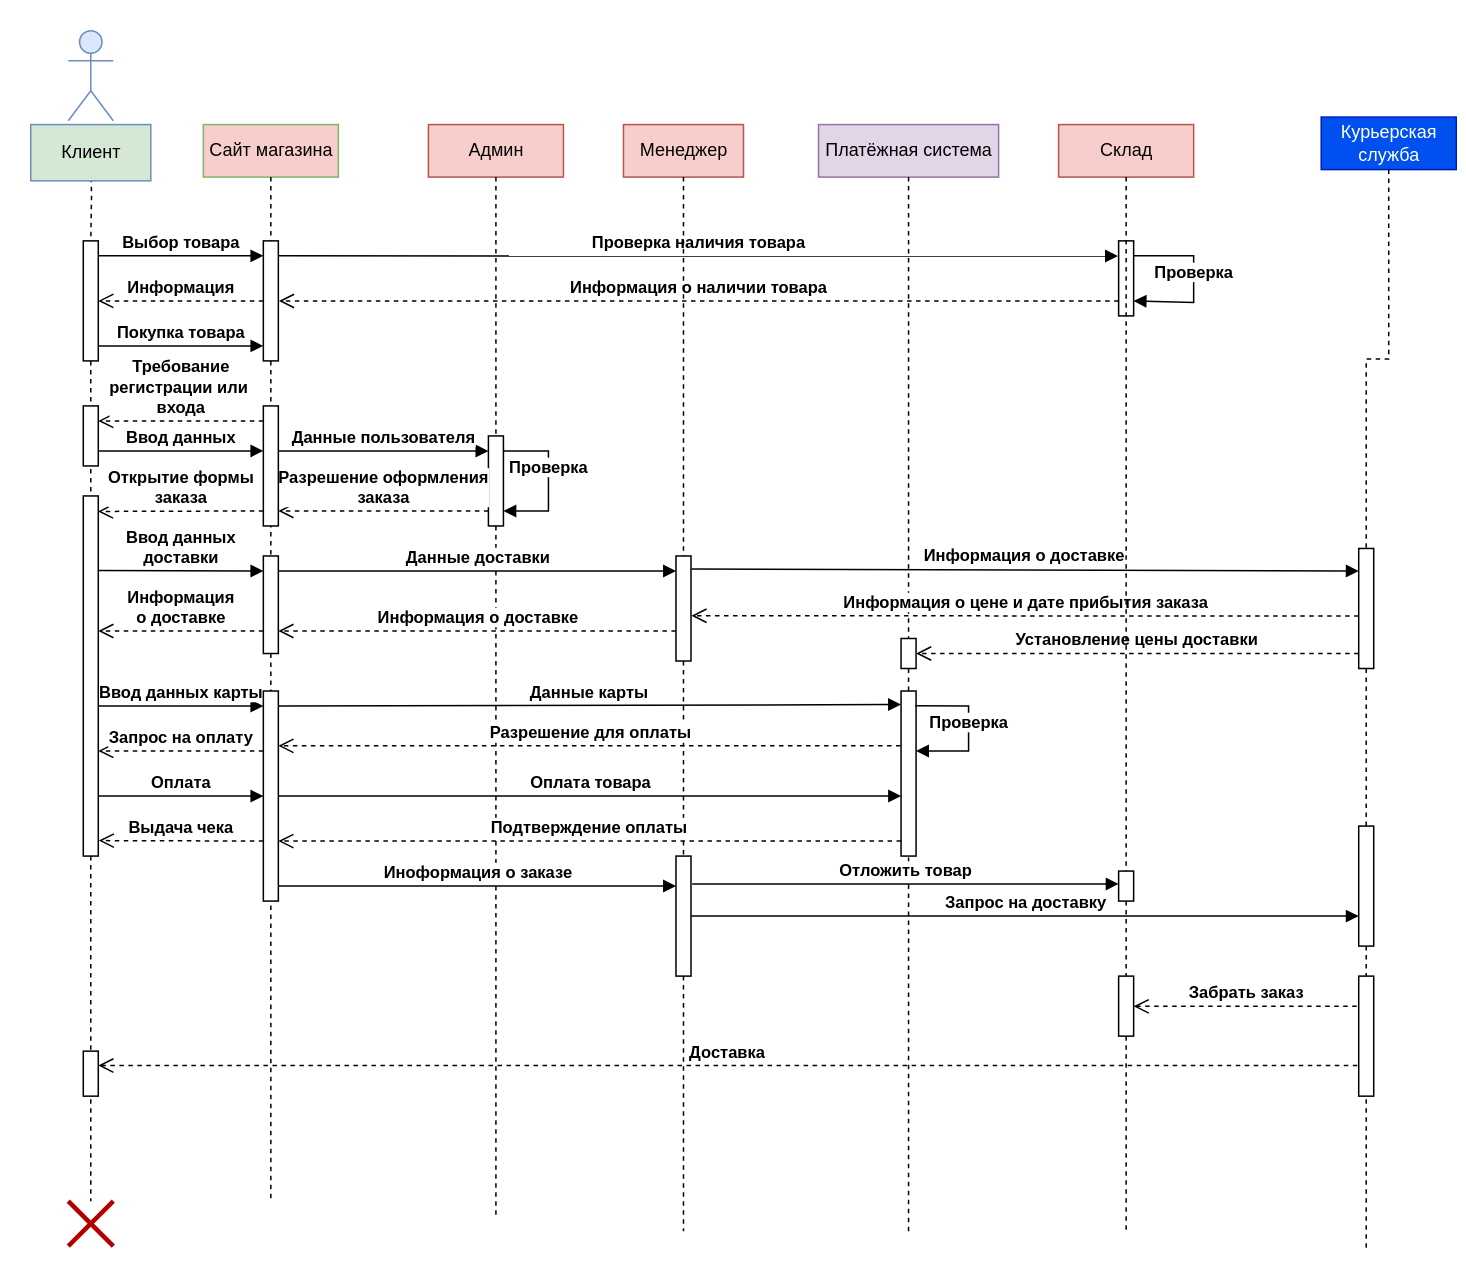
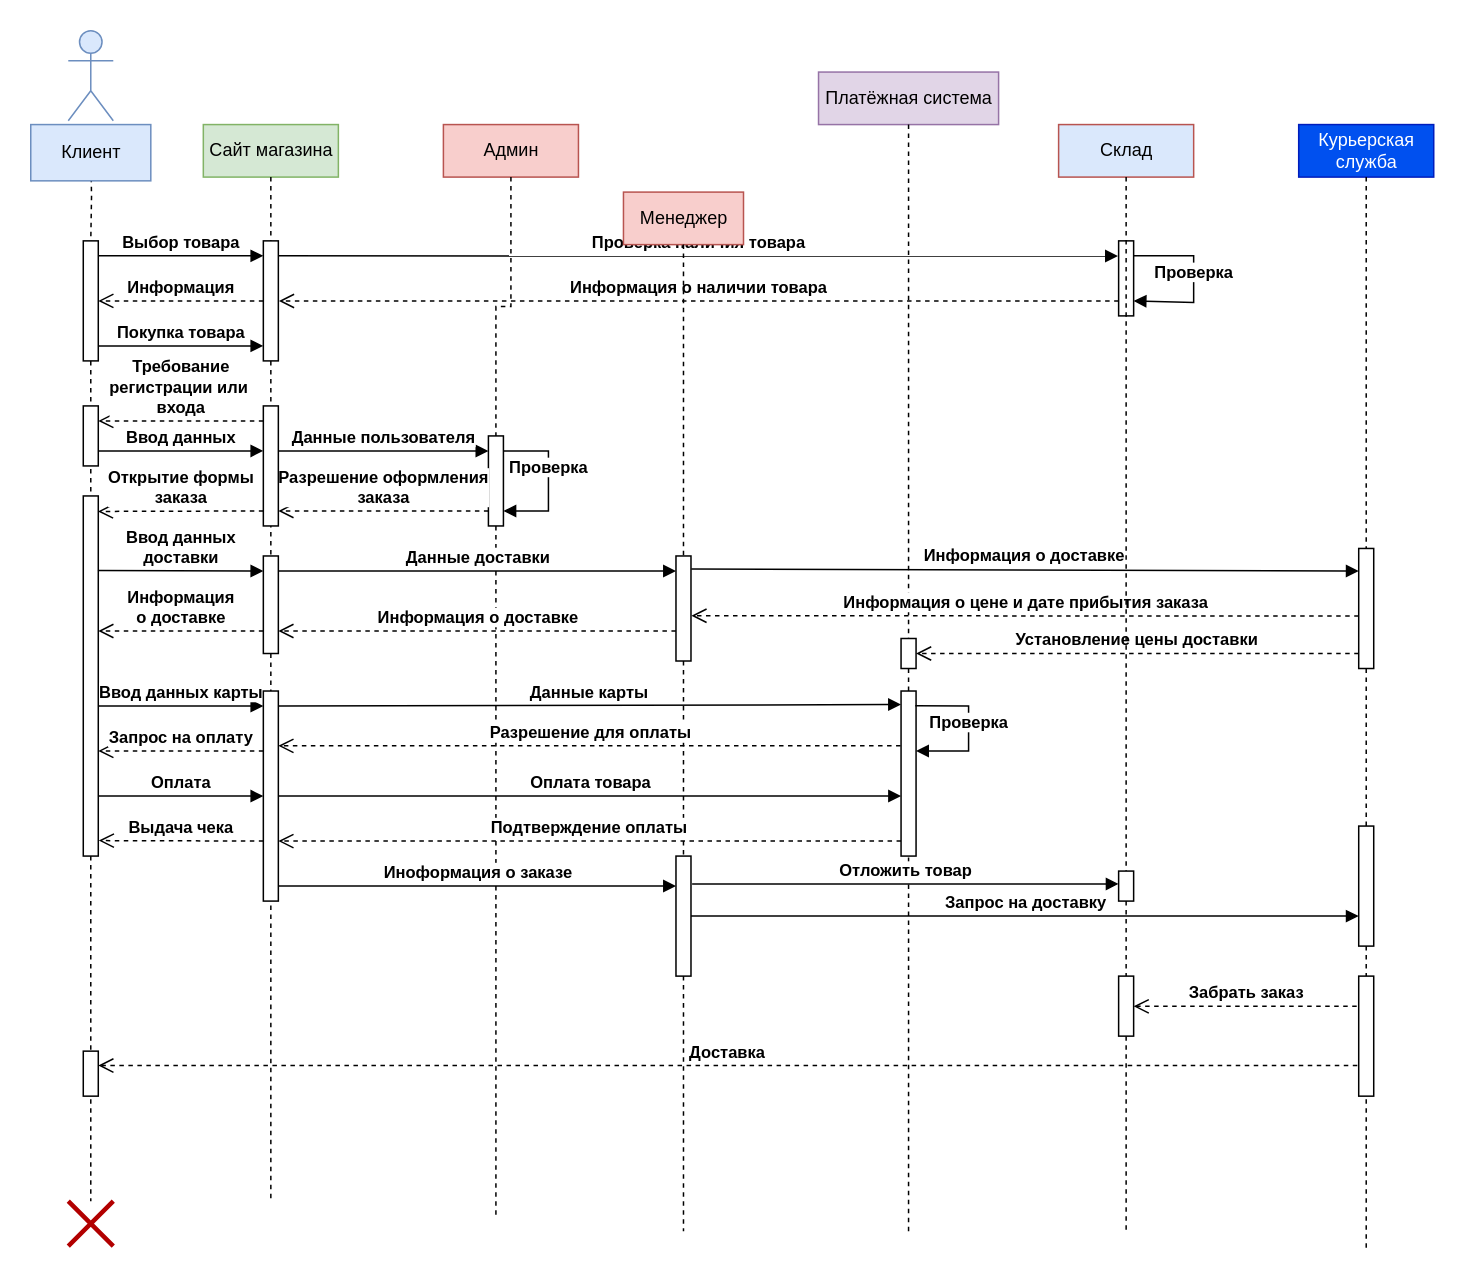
node "Курьерская служба": moved (1388, 143) -> (1366, 151)
node "Сайт магазина": fillcolor #f8cecc -> #d5e8d4
node "Админ": moved (496, 151) -> (511, 151)
node "Менеджер": moved (683, 151) -> (683, 218)
node "Платёжная система": moved (908, 151) -> (908, 98)
node "Склад": fillcolor #f8cecc -> #dae8fc
node "Клиент": fillcolor #d5e8d4 -> #dae8fc
